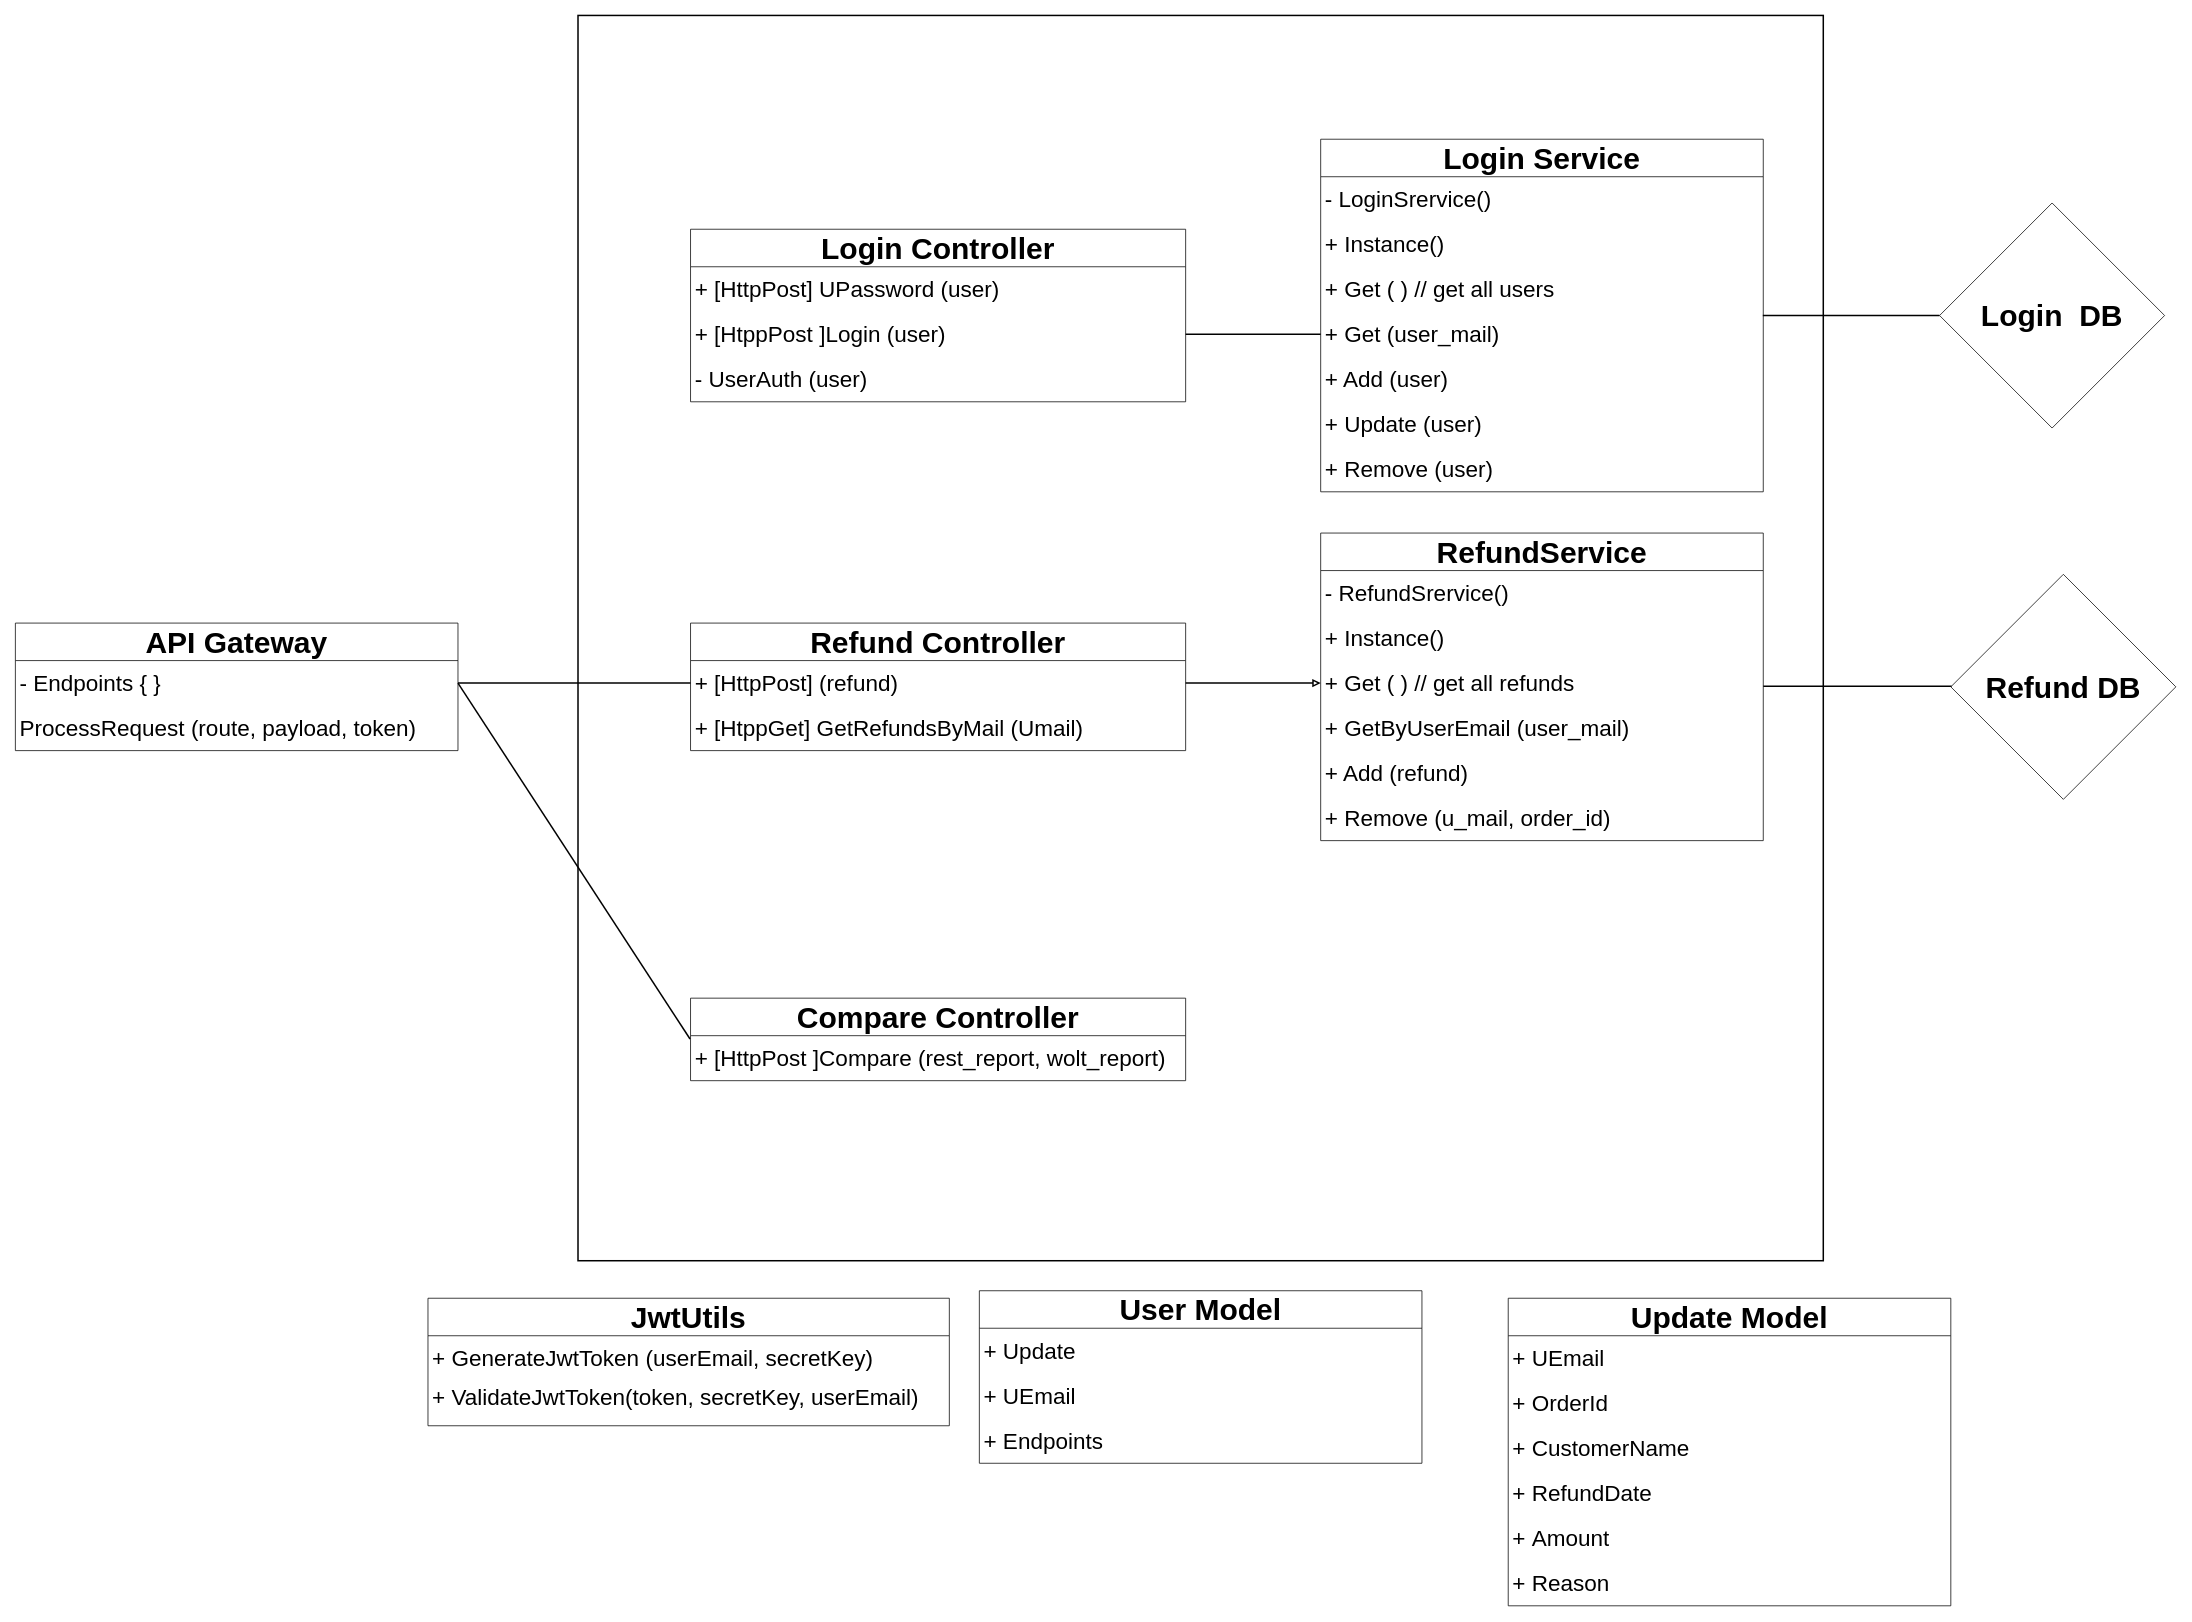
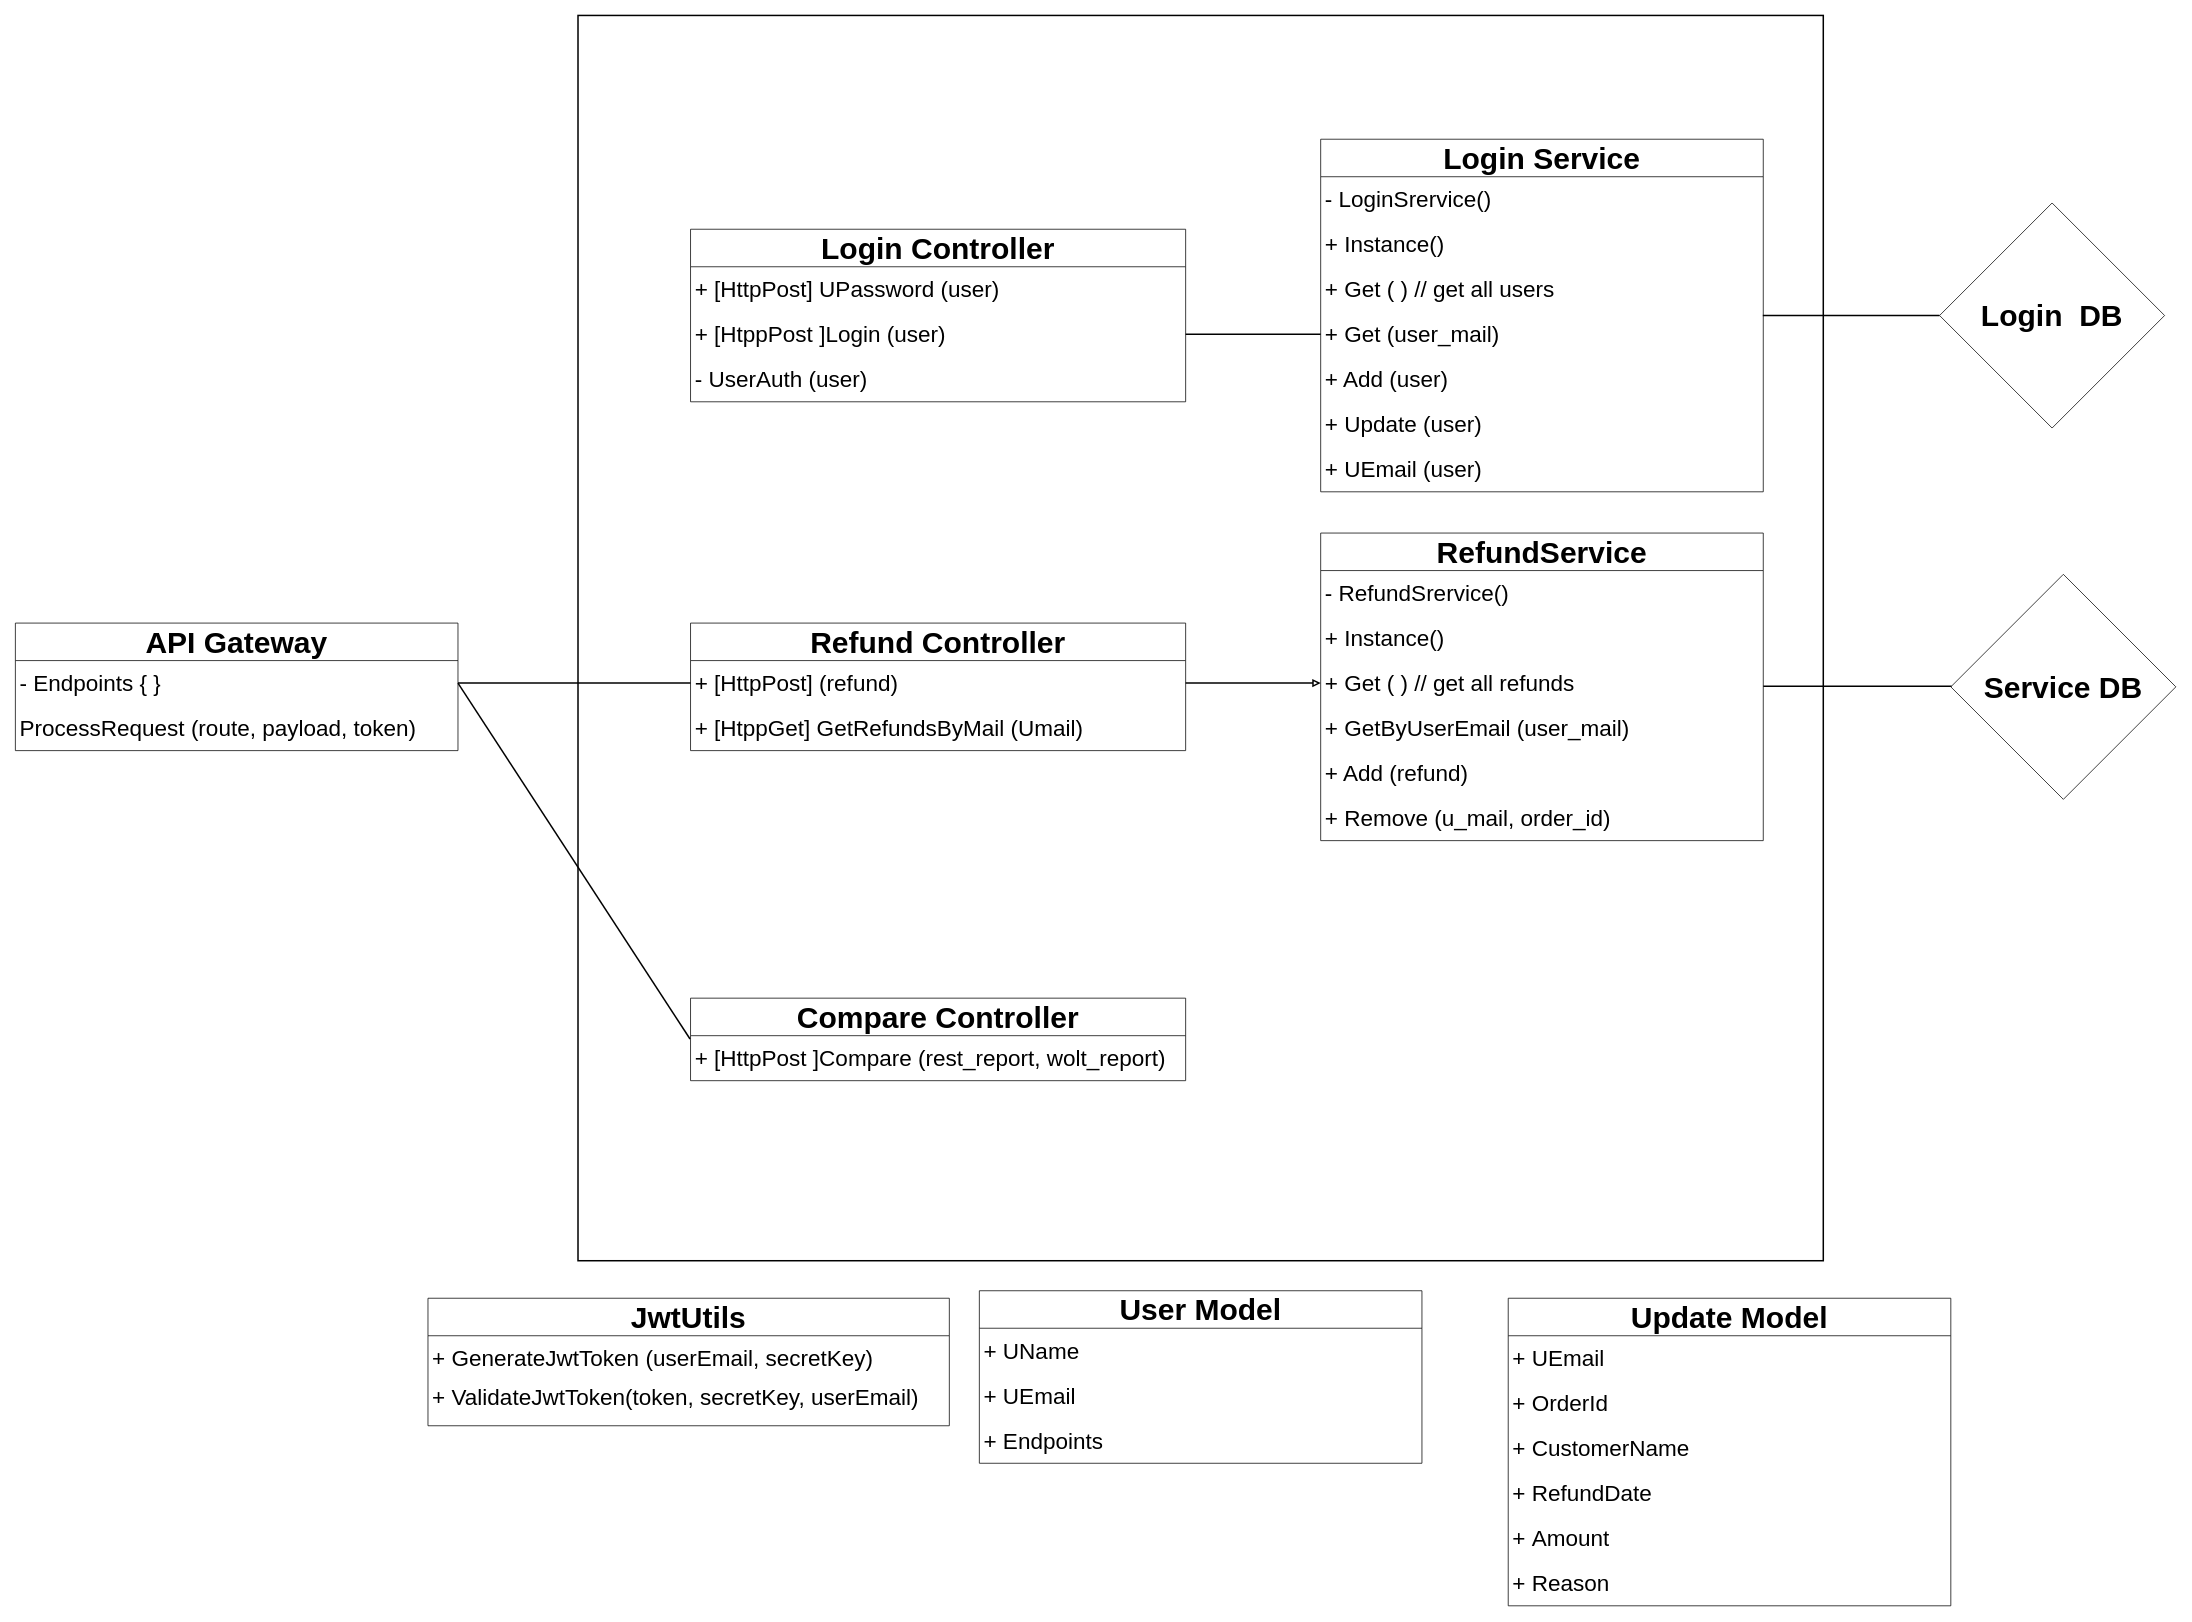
node "+ Remove (user)": label "+ Remove (user)" -> "+ UEmail (user)"
node "Refund DB": label "Refund DB" -> "Service DB"
node "+ Update": label "+ Update" -> "+ UName"
